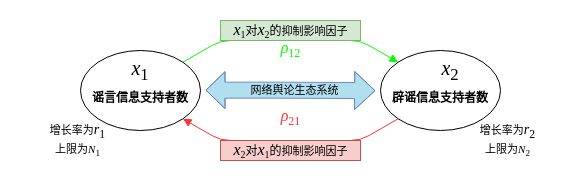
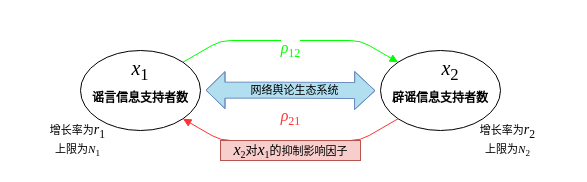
node "x1对x2的抑制影响因子": removed
